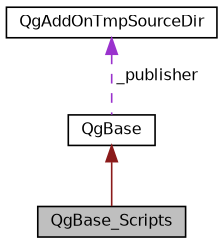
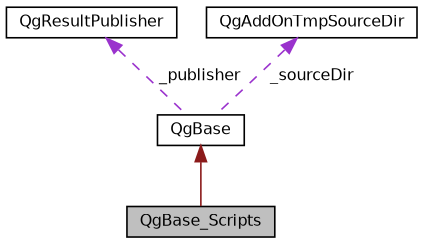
node "QgResultPublisher": added
edge "QgBase" -> "QgAddOnTmpSourceDir": label " _publisher" -> " _sourceDir"
